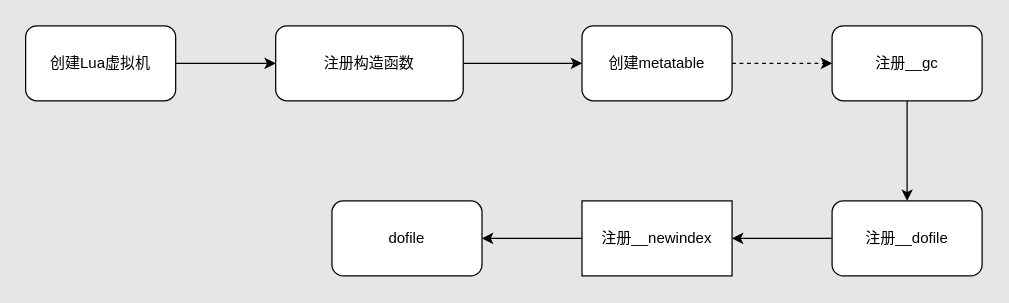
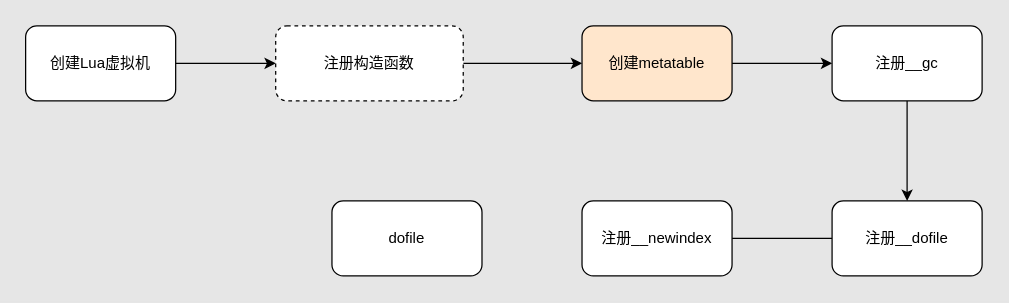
node "注册构造函数": style solid -> dashed
node "创建metatable": fillcolor #ffffff -> #ffe6cc
edge "创建metatable" -> "注册__gc": style dashed -> solid
edge "注册__newindex" -> "dofile": removed
node "注册__newindex": shape rectangle -> rounded rectangle
edge "注册__dofile" -> "注册__newindex": arrowhead classic -> none
